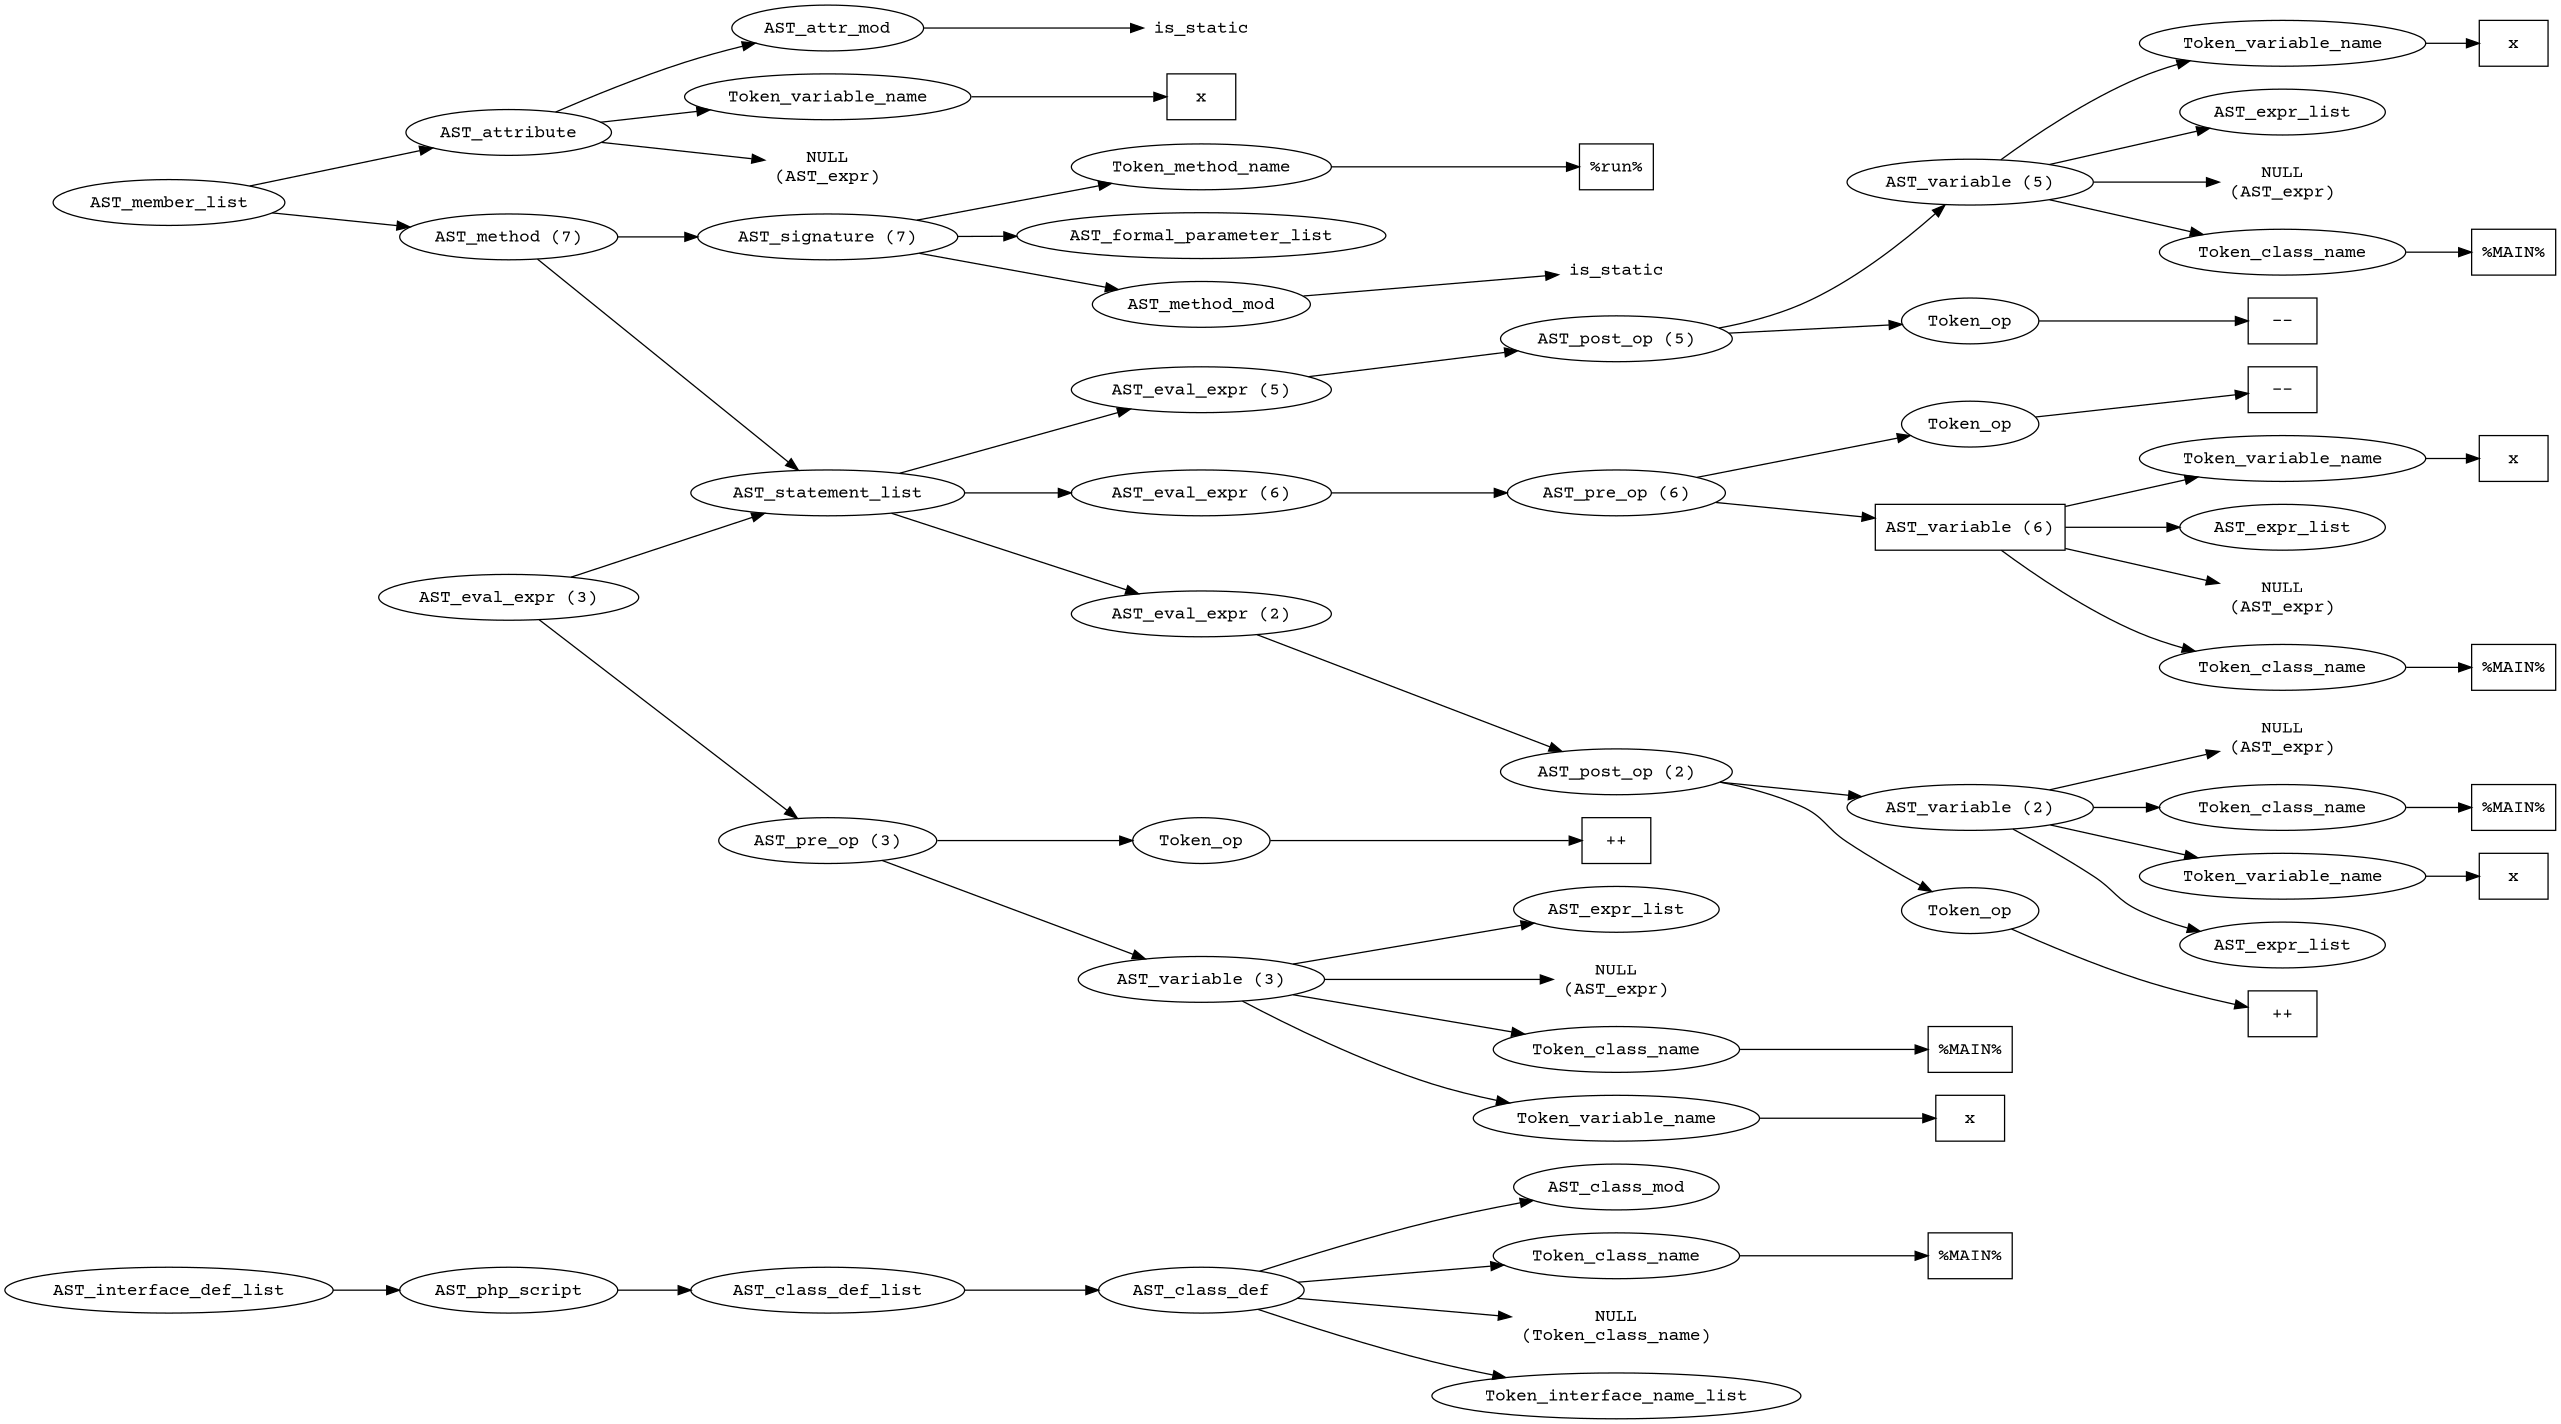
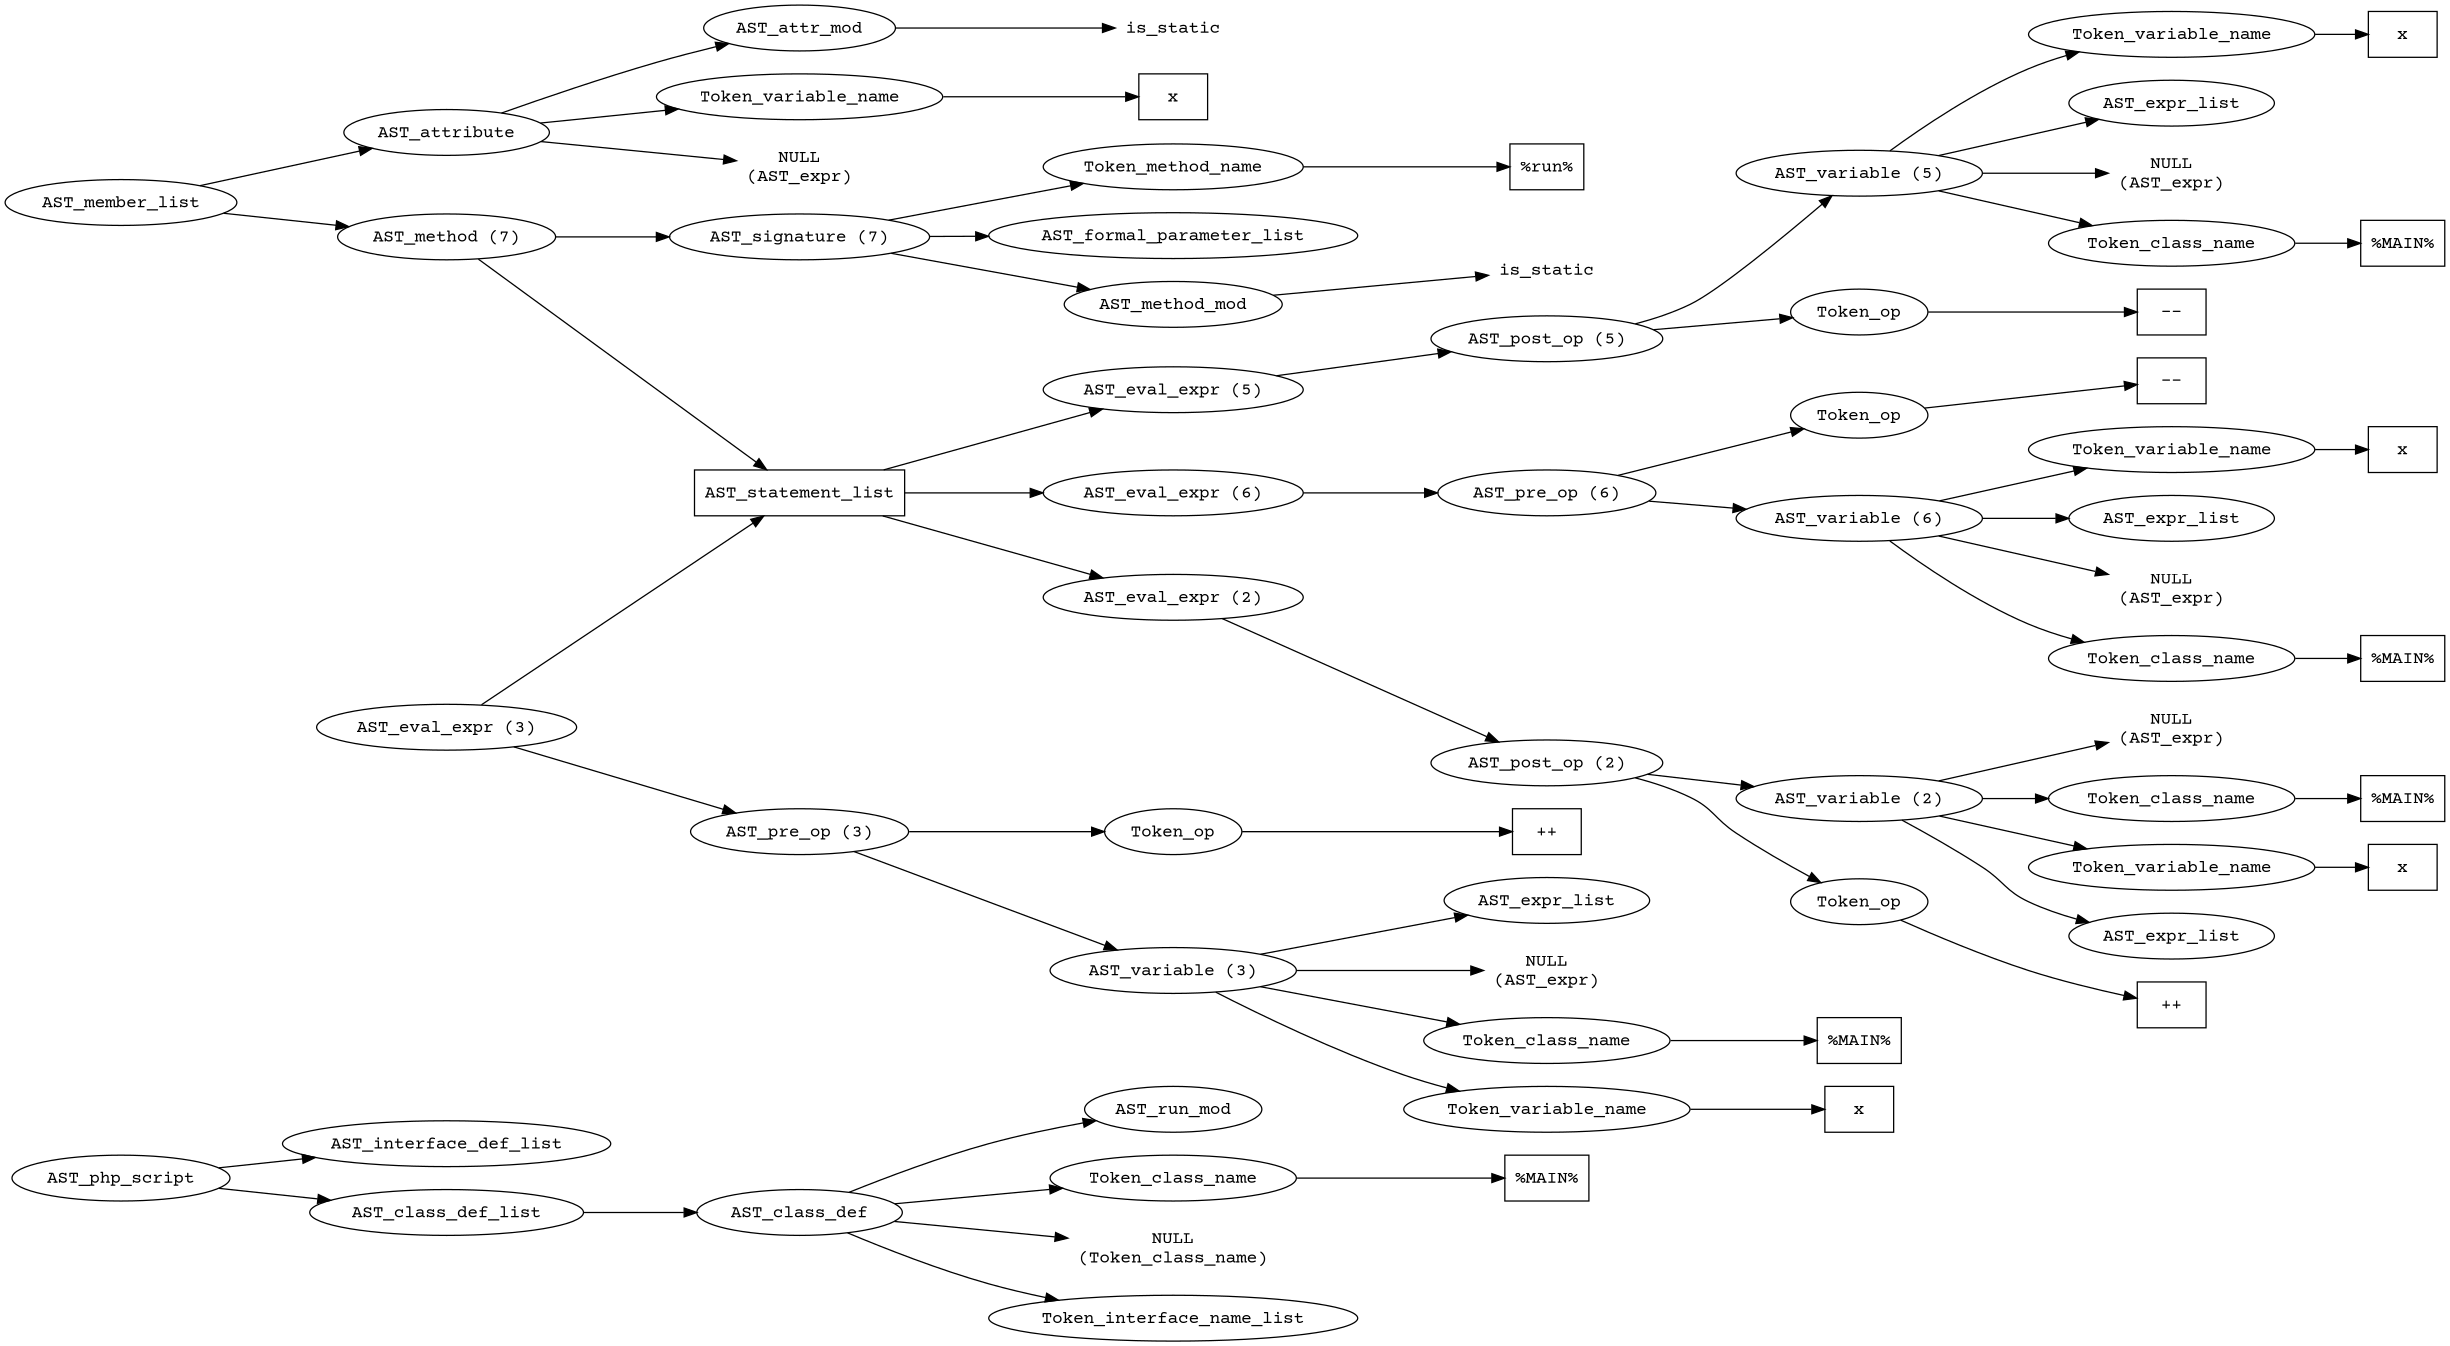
node "AST_statement_list": shape ellipse -> box
node "AST_variable (6)": shape box -> ellipse
node "AST_class_mod": label "AST_class_mod" -> "AST_run_mod"
edge "AST_interface_def_list" -> "AST_php_script": reversed
